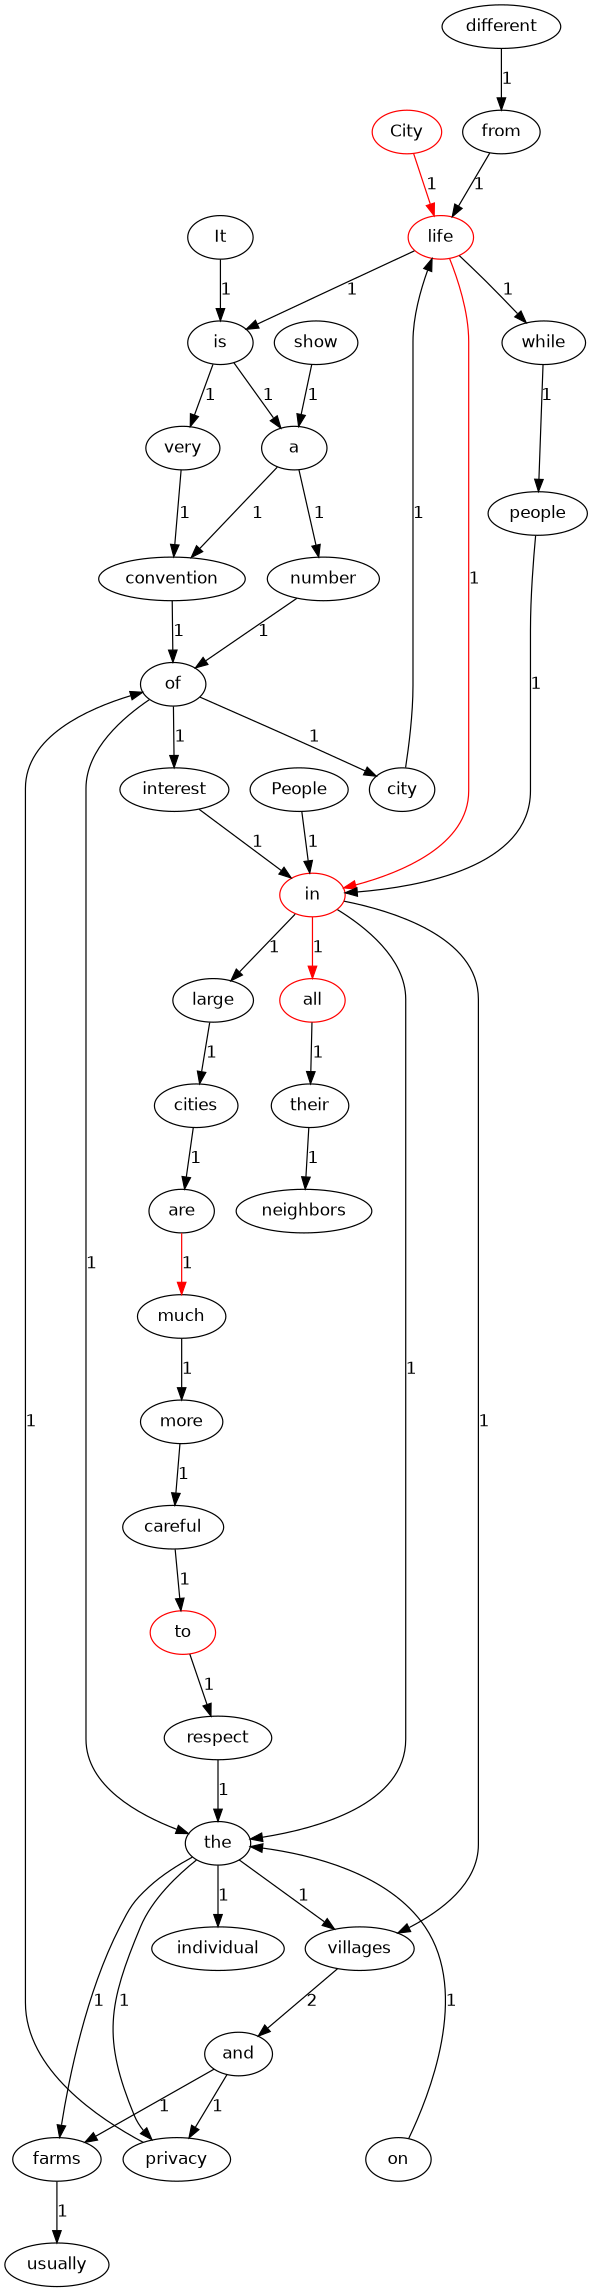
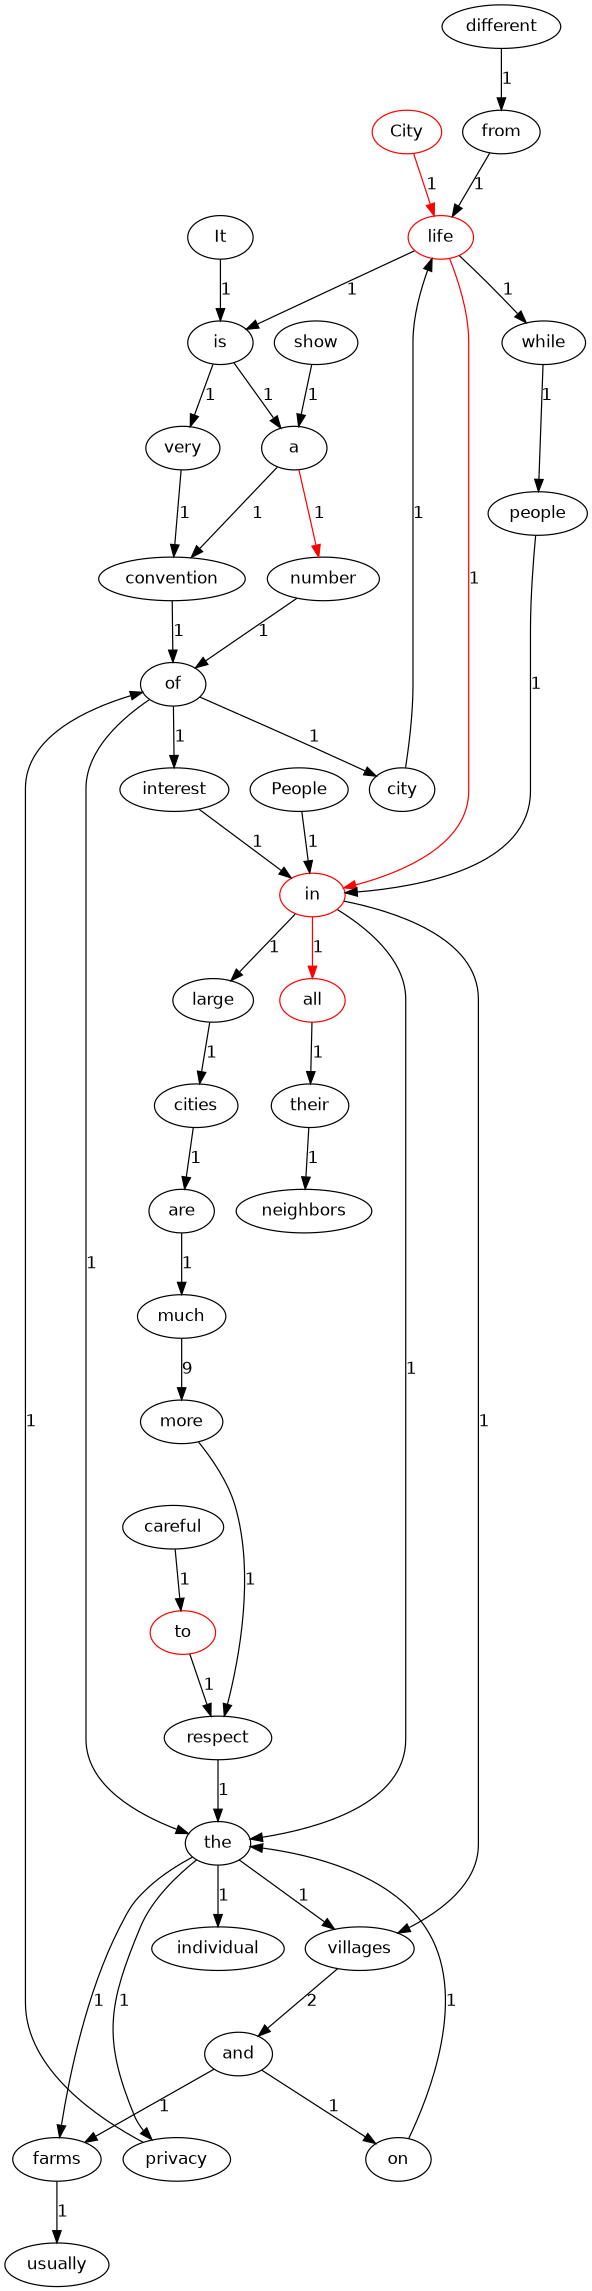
edge "a" -> "number": color black -> red
edge "are" -> "much": color red -> black
edge "much" -> "more": label "1" -> "9"
edge "more" -> "careful": now "more" -> "respect"
edge "and" -> "privacy": now "and" -> "on"
